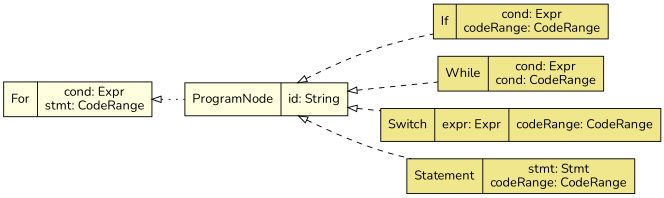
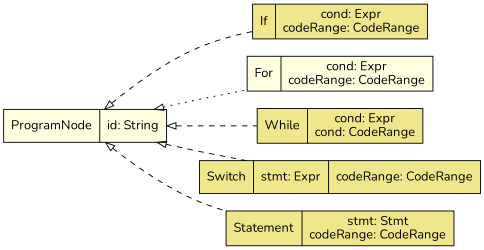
edge "ProgramNode" -> "For": reversed
node "For": text "stmt: CodeRange" -> "codeRange: CodeRange"
node "Switch": text "expr: Expr" -> "stmt: Expr"
